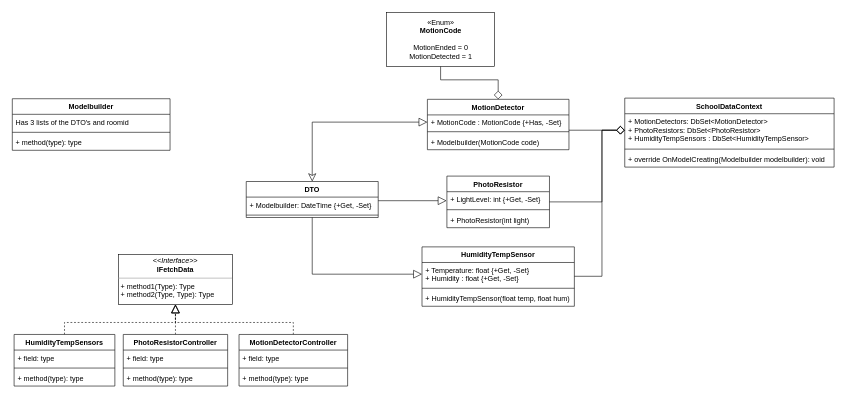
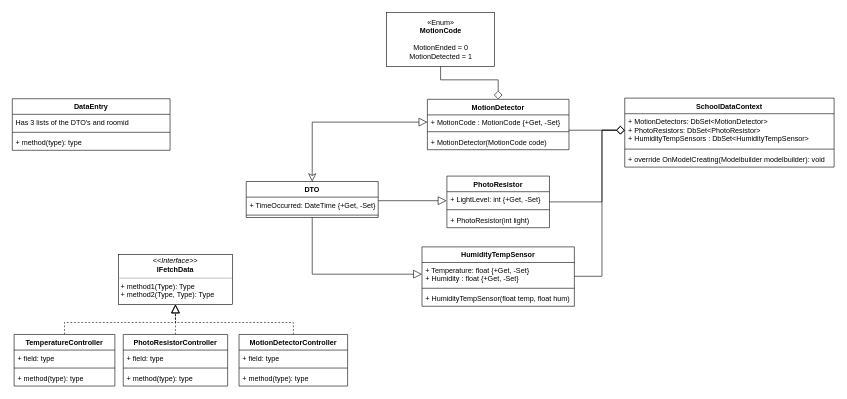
node "Modelbuilder": label "Modelbuilder" -> "DataEntry"
node "+ MotionCode : MotionCode {+Has, -Set}": label "+ MotionCode : MotionCode {+Has, -Set}" -> "+ MotionCode : MotionCode {+Get, -Set}"
node "+ Modelbuilder(MotionCode code)": label "+ Modelbuilder(MotionCode code)" -> "+ MotionDetector(MotionCode code)"
node "+ Modelbuilder: DateTime {+Get, -Set}": label "+ Modelbuilder: DateTime {+Get, -Set}" -> "+ TimeOccurred: DateTime {+Get, -Set}"
node "HumidityTempSensors": label "HumidityTempSensors" -> "TemperatureController"
